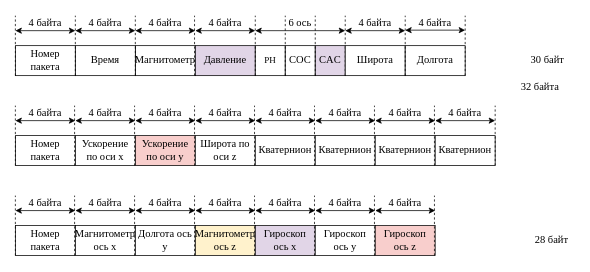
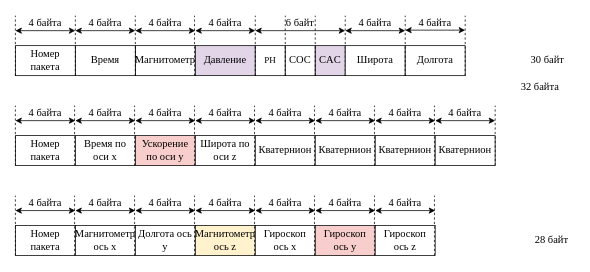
node "6 ось": label "6 ось" -> "6 байт"
node "Ускорение по оси x": label "Ускорение по оси x" -> "Время по оси x"
node "Гироскоп ось x": fillcolor #e1d5e7 -> #ffffff
node "Гироскоп ось y": fillcolor #ffffff -> #f8cecc
node "Гироскоп ось z": fillcolor #f8cecc -> #ffffff
